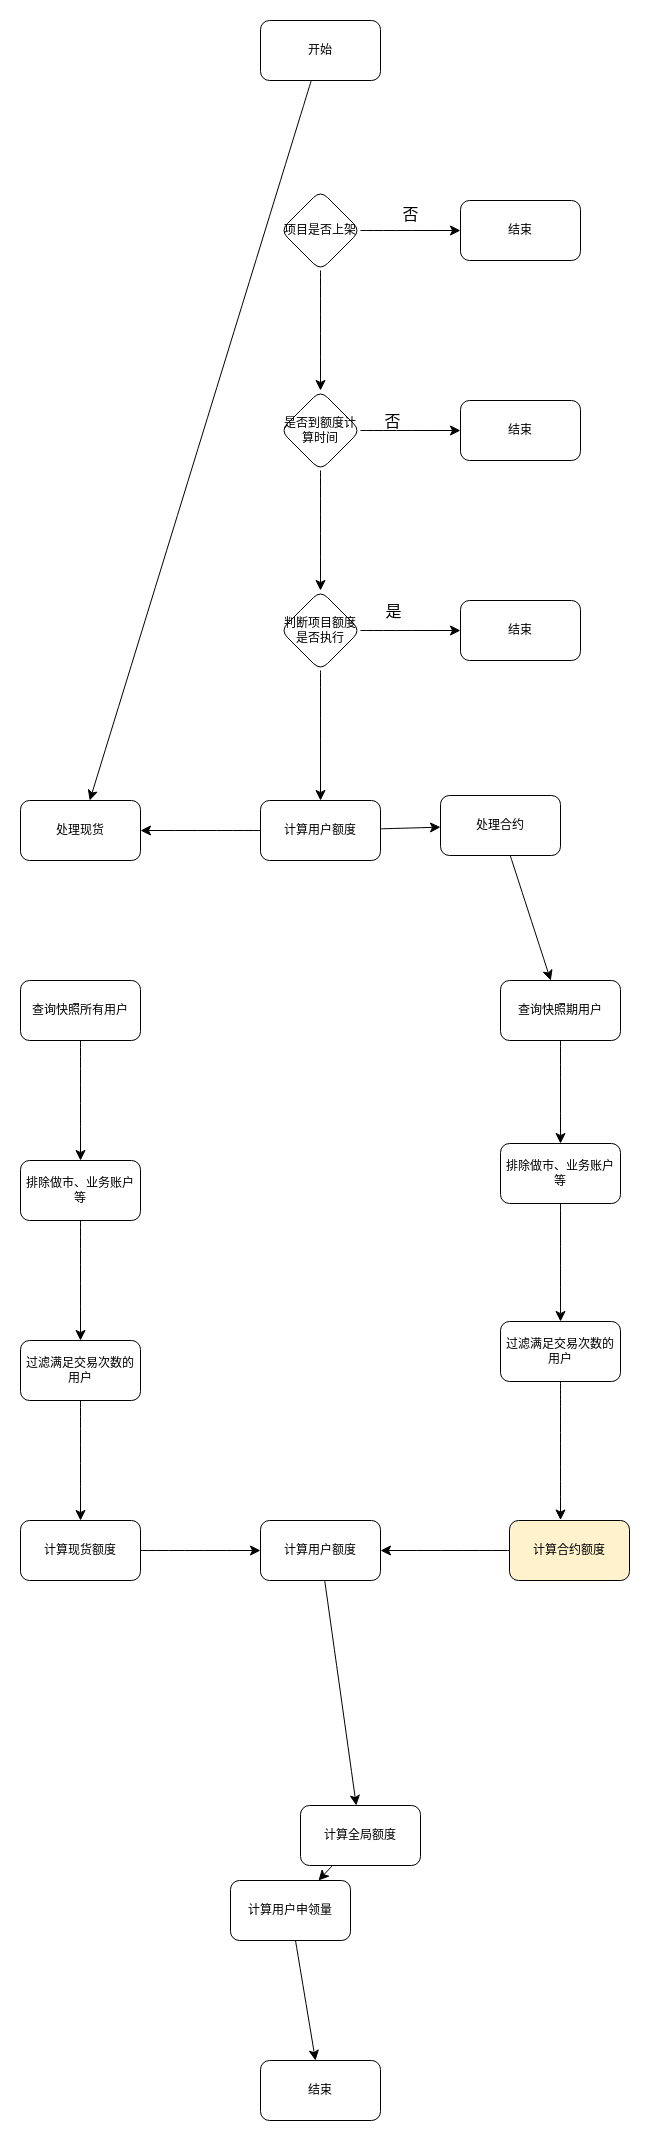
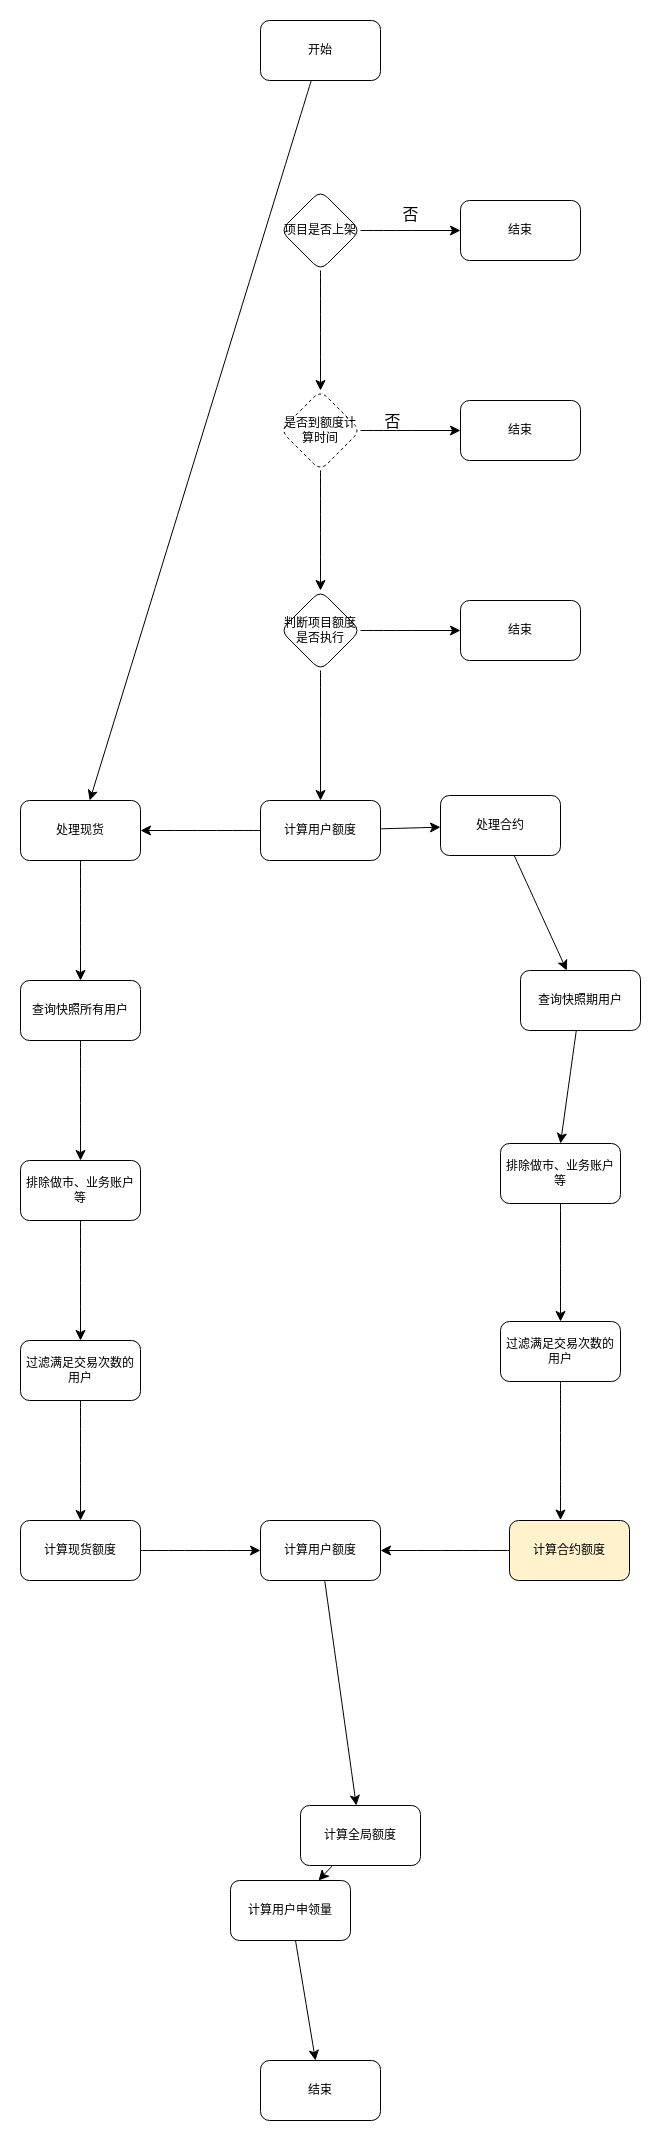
node "是否到额度计算时间": style solid -> dashed
node "是": removed
edge "处理现货" -> "查询快照所有用户": added
node "查询快照期用户": moved (561, 1011) -> (581, 1001)
